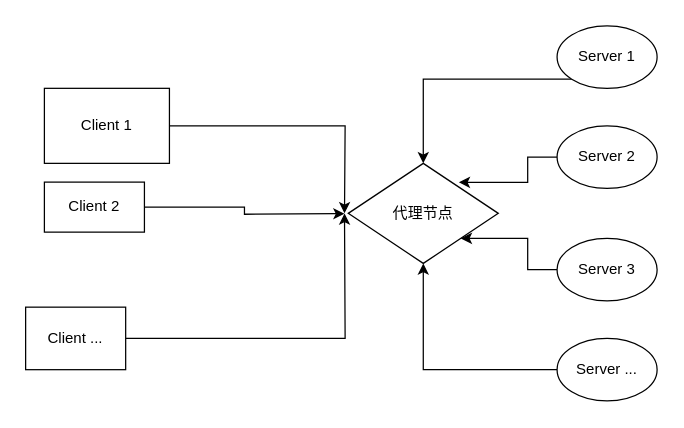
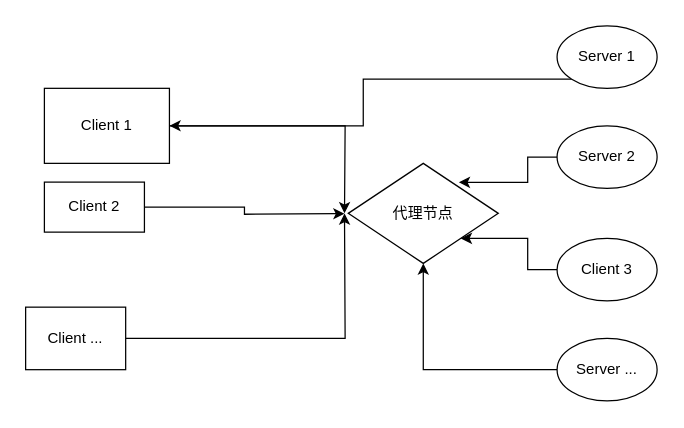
edge "Server 1" -> "代理节点": now "Server 1" -> "Client 1"
node "Server 3": label "Server 3" -> "Client 3"
